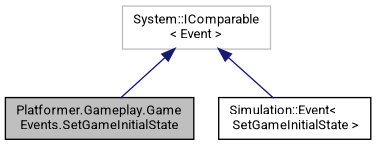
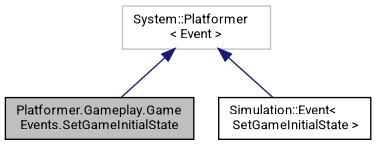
node "System::IComparable < Event >": label "System::IComparable < Event >" -> "System::Platformer < Event >"
